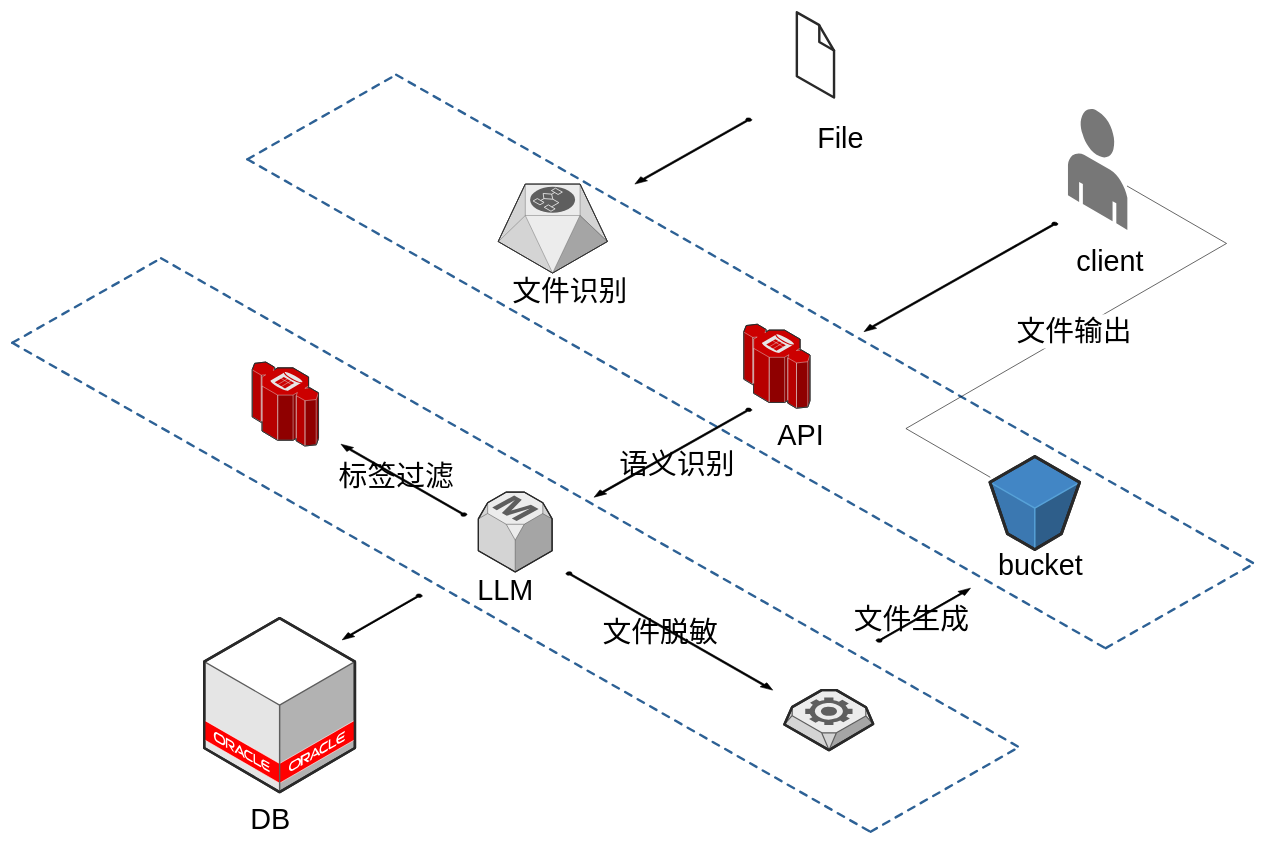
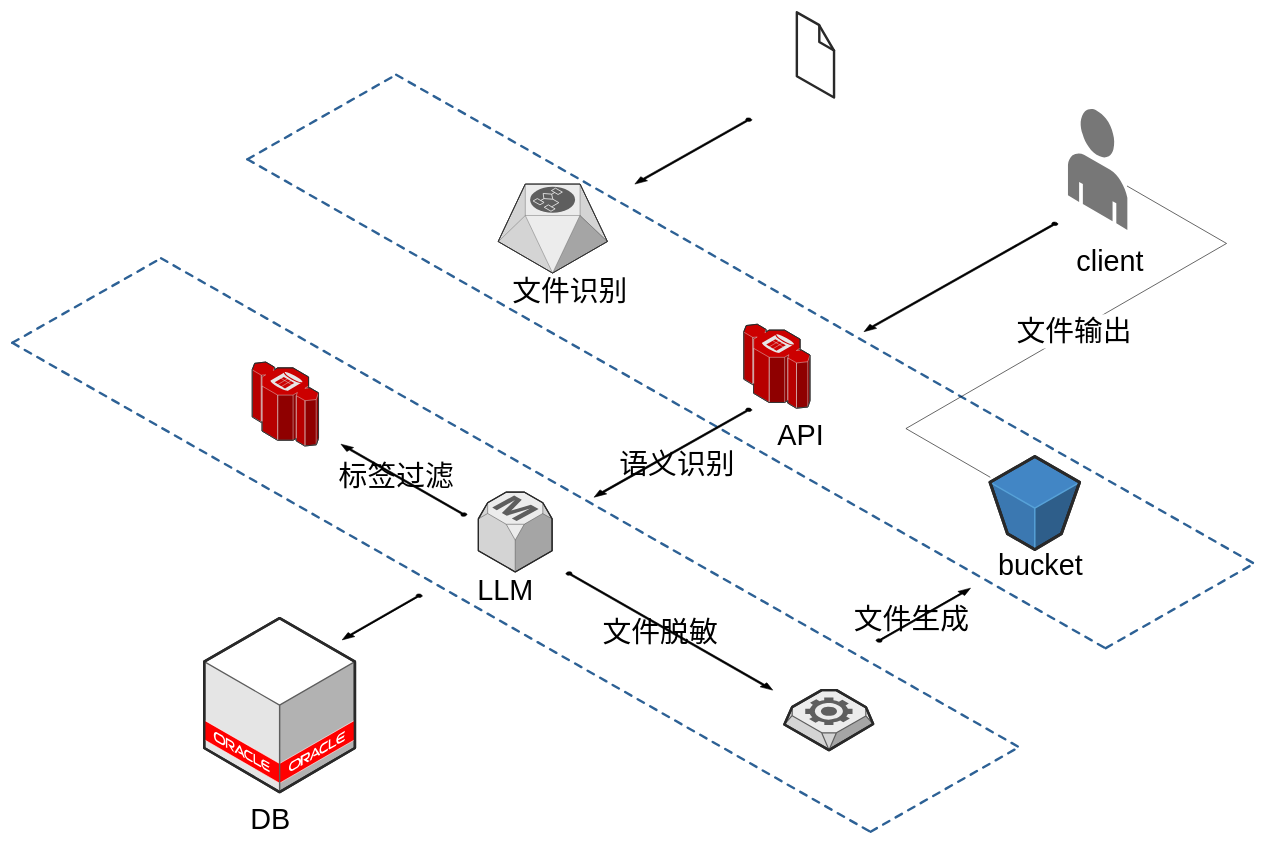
node "File": removed
